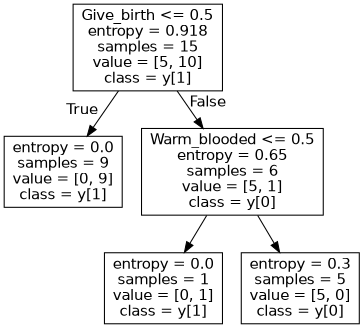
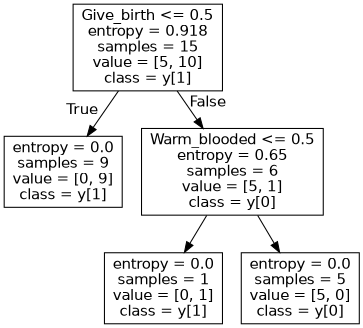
node "entropy = 0.3 samples = 5 value = [5, 0] class = y[0]": label "entropy = 0.3 samples = 5 value = [5, 0] class = y[0]" -> "entropy = 0.0 samples = 5 value = [5, 0] class = y[0]"
